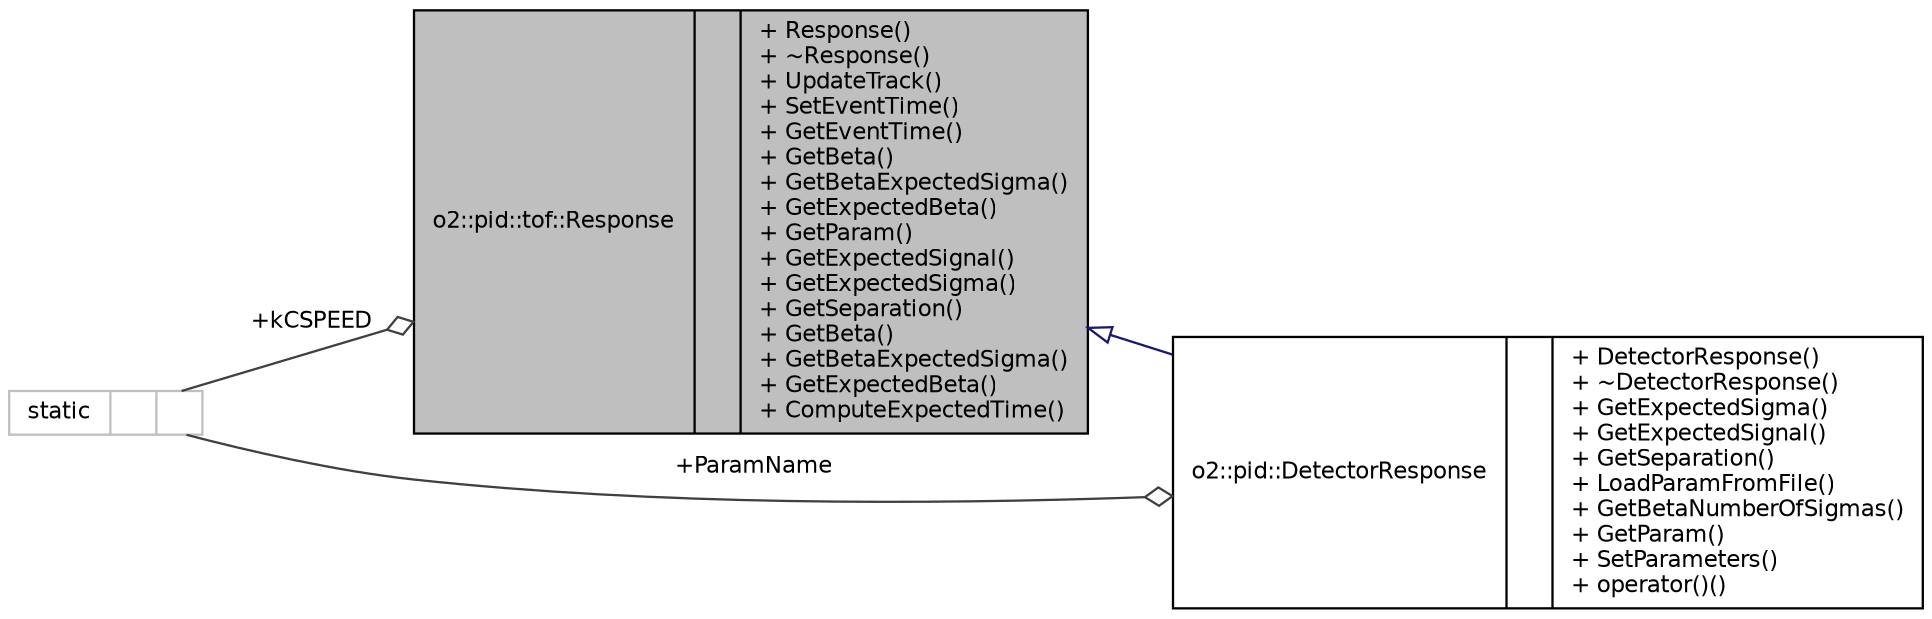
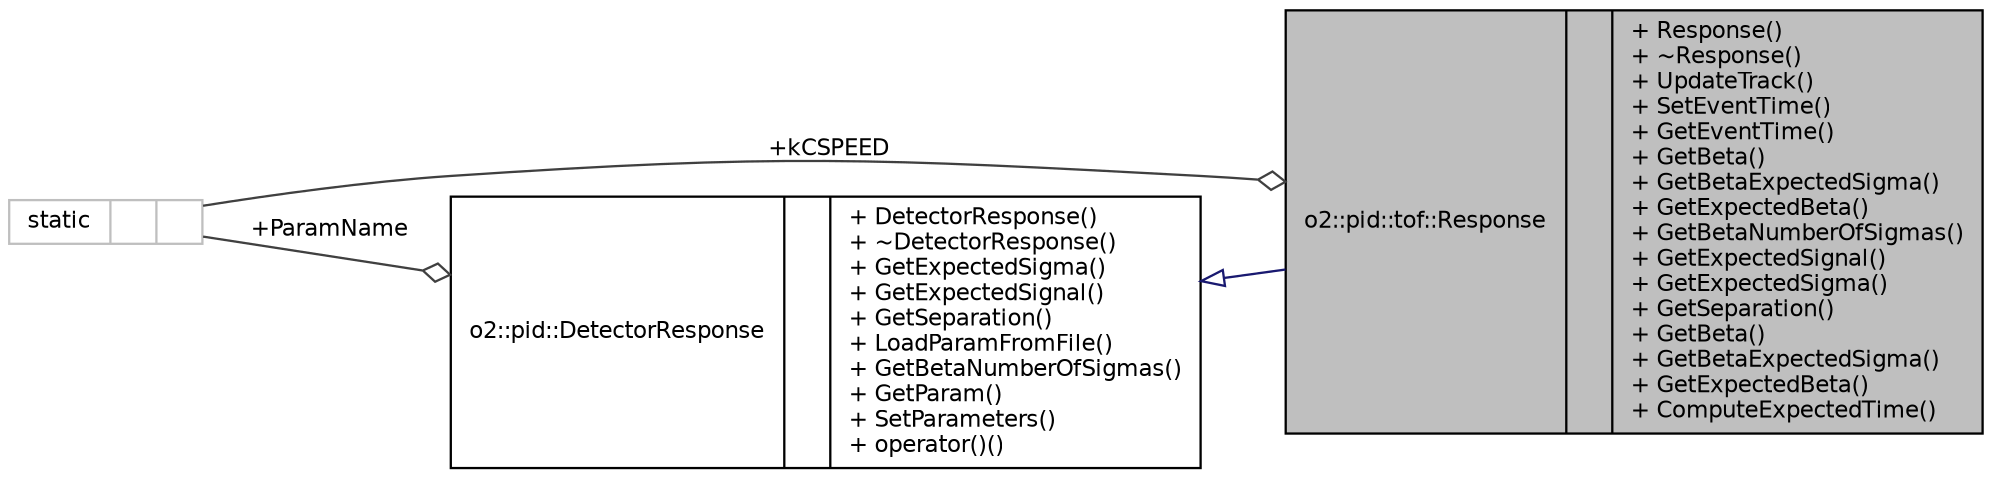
node "o2::pid::tof::Response": text "+ GetParam()" -> "+ GetBetaNumberOfSigmas()"
edge "o2::pid::DetectorResponse" -> "o2::pid::tof::Response": reversed
